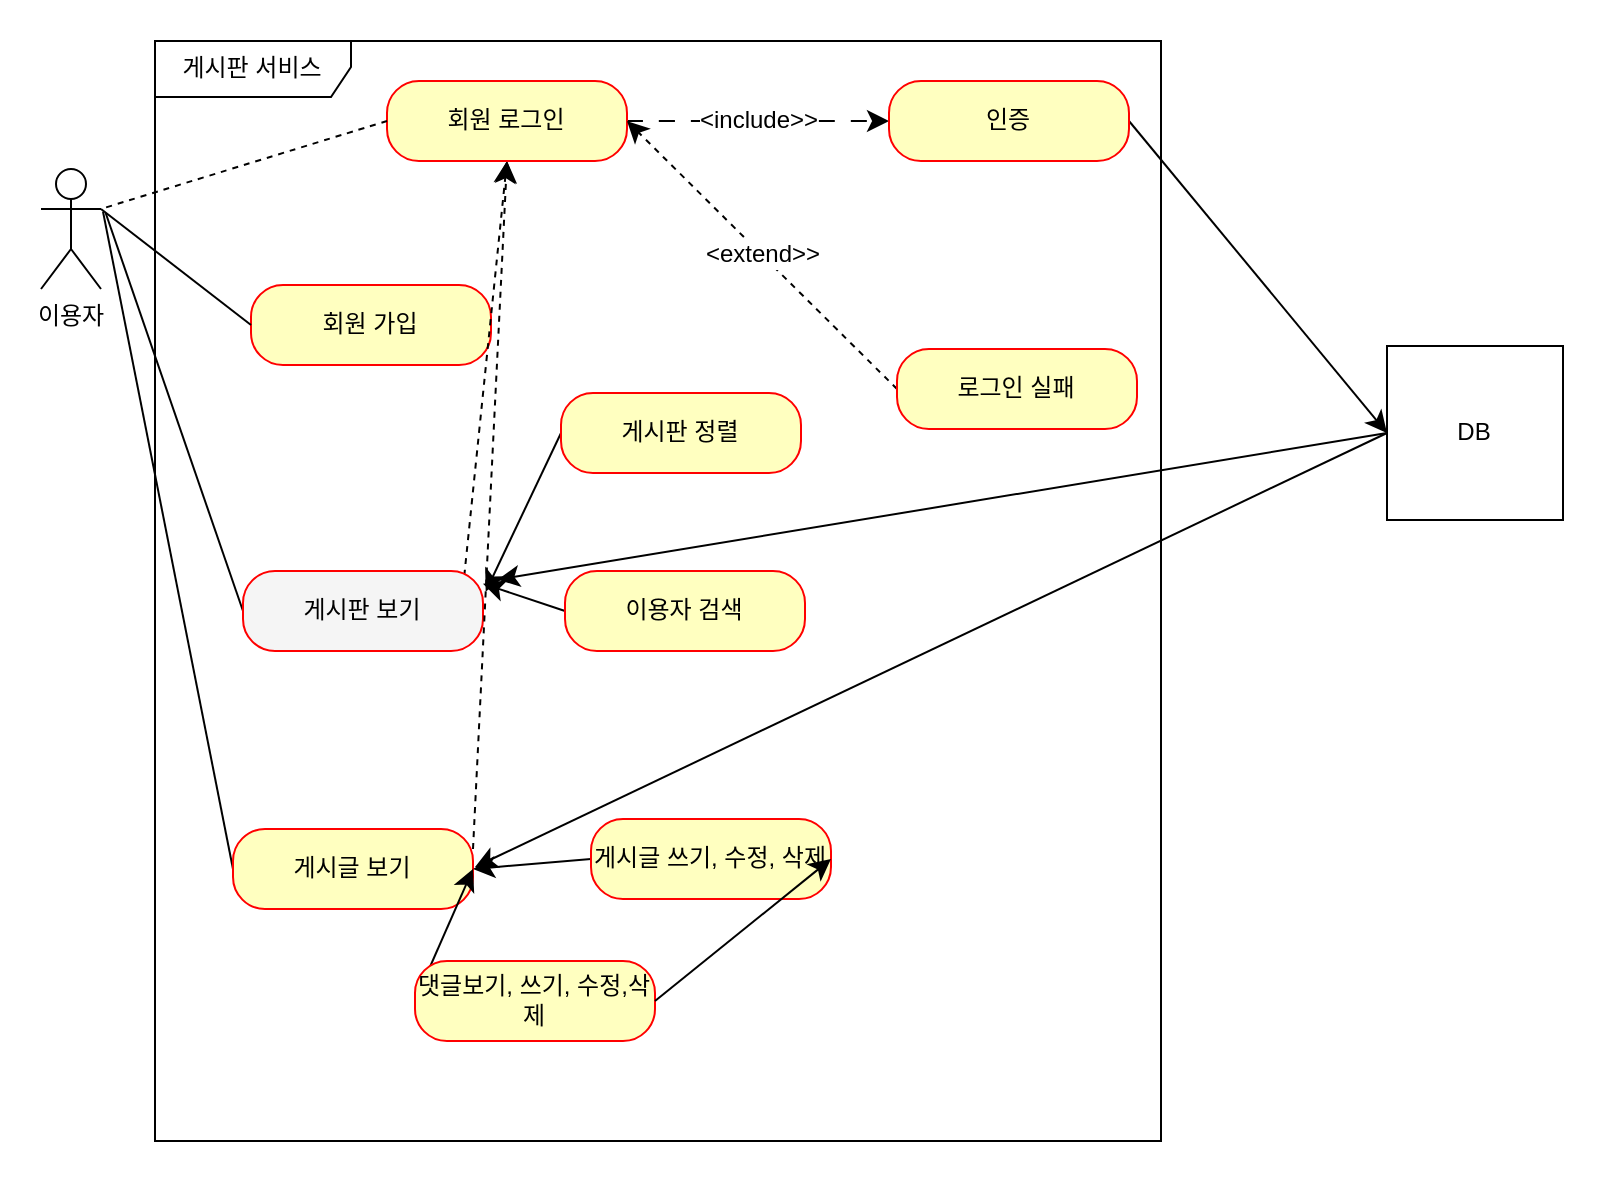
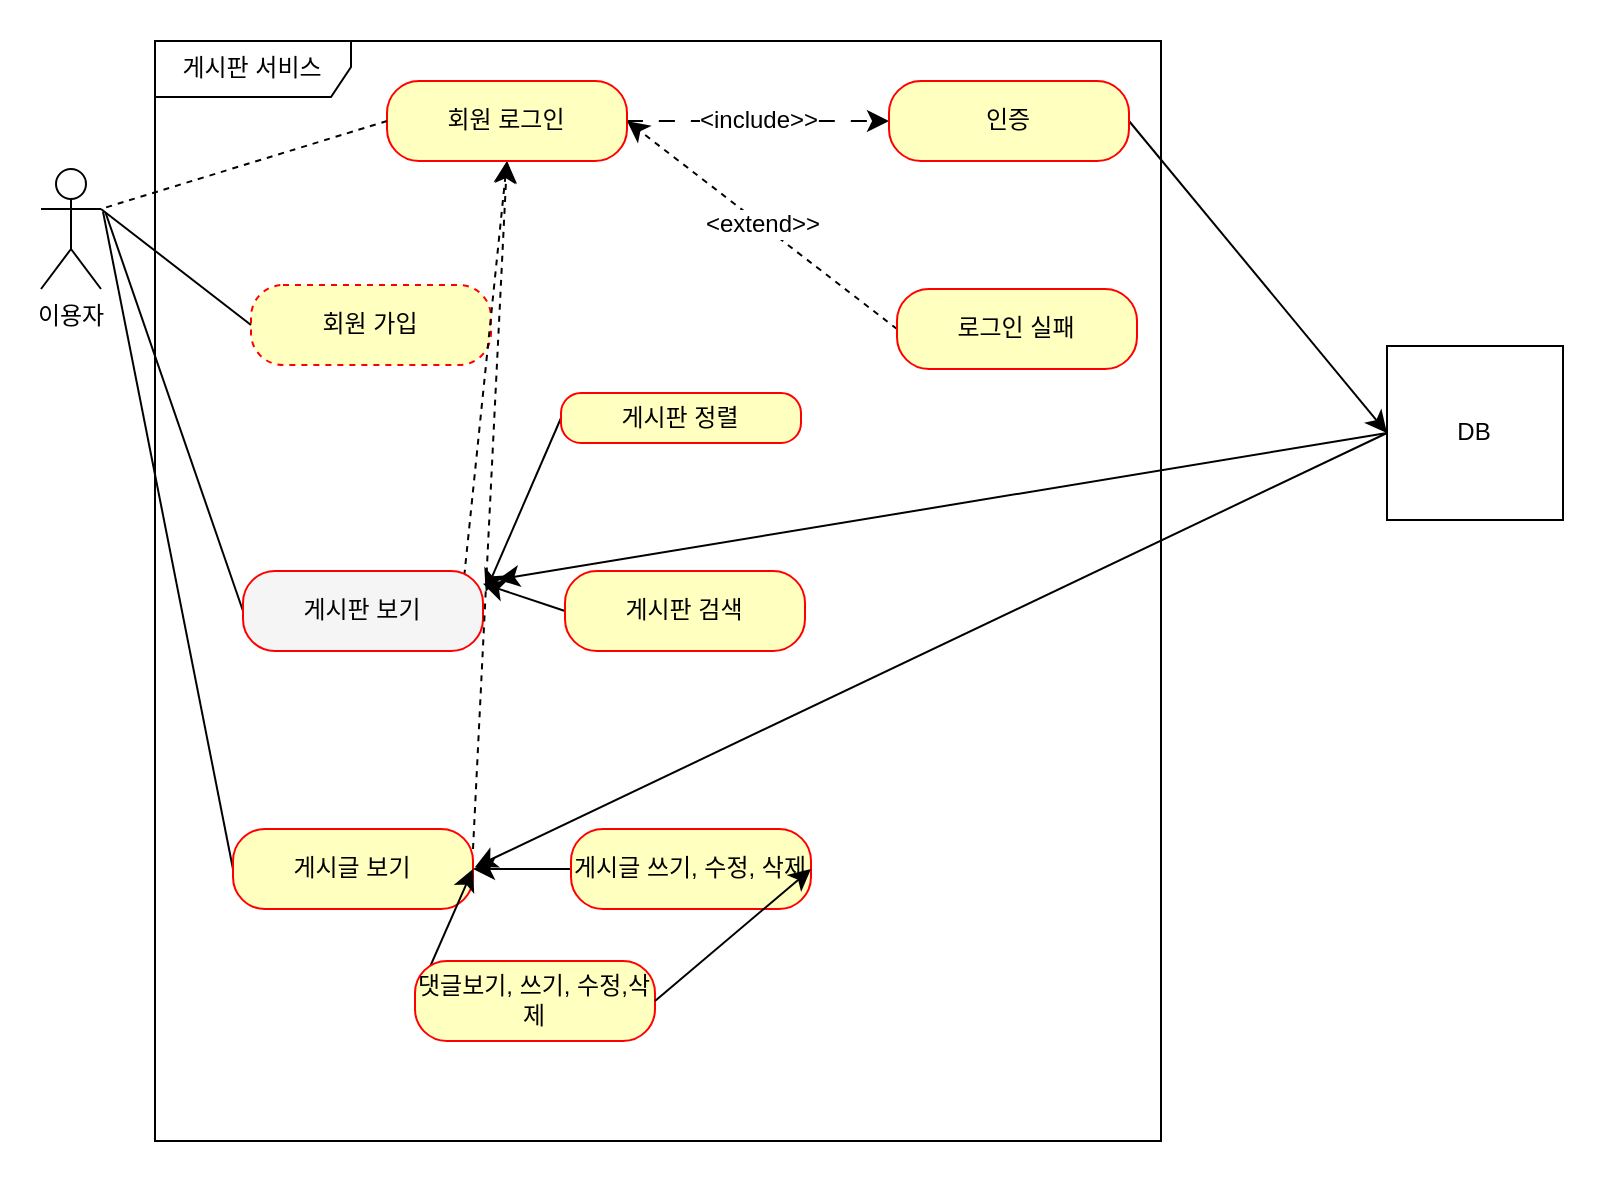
node "회원 가입": style solid -> dashed
node "로그인 실패": moved (1017, 389) -> (1017, 329)
node "게시판 정렬": size 240x80 -> 240x50
node "이용자 검색": label "이용자 검색" -> "게시판 검색"
node "게시글 쓰기, 수정, 삭제": moved (711, 859) -> (691, 869)
